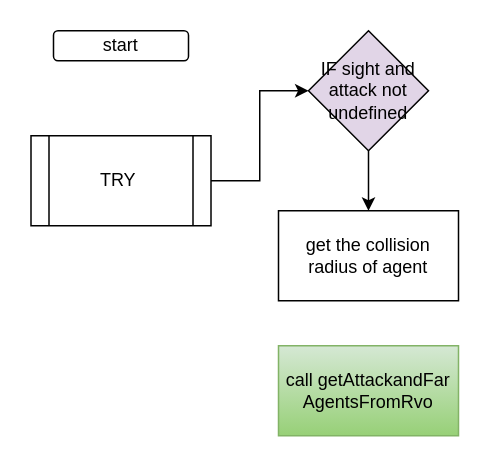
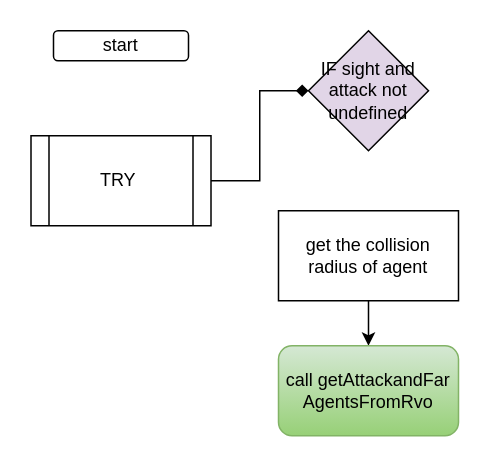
edge "TRY" -> "IF sight and attack not undefined": arrowhead classic -> diamond
edge "IF sight and attack not undefined" -> "get the collision radius of agent": removed
edge "get the collision radius of agent" -> "call getAttackandFar AgentsFromRvo": added
node "call getAttackandFar AgentsFromRvo": shape rectangle -> rounded rectangle
